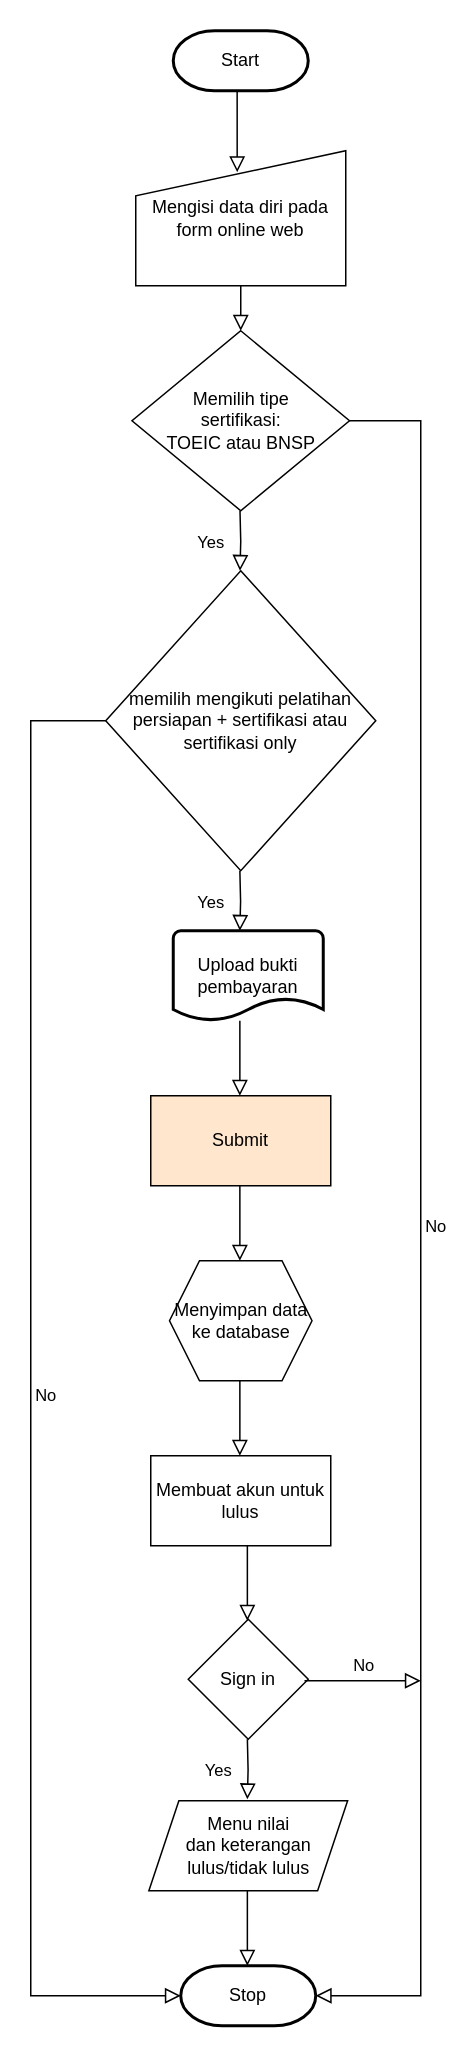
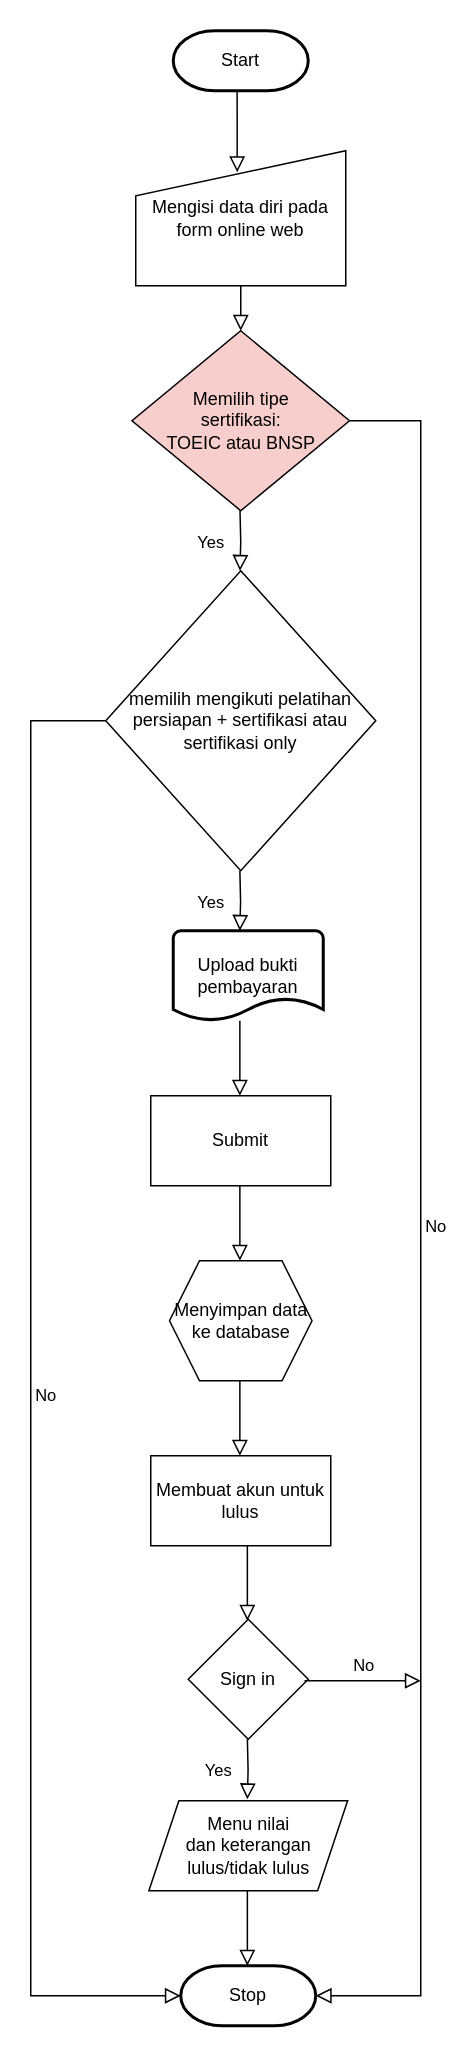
node "Memilih tipe sertifikasi: TOEIC atau BNSP": fillcolor #ffffff -> #f8cecc
node "Submit": fillcolor #ffe6cc -> #ffffff
